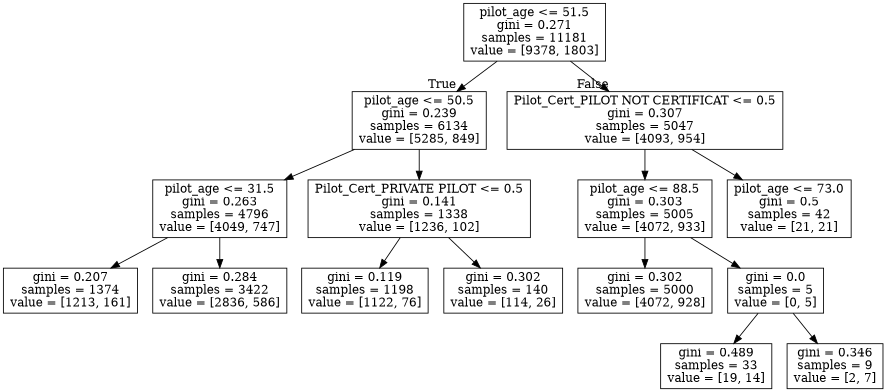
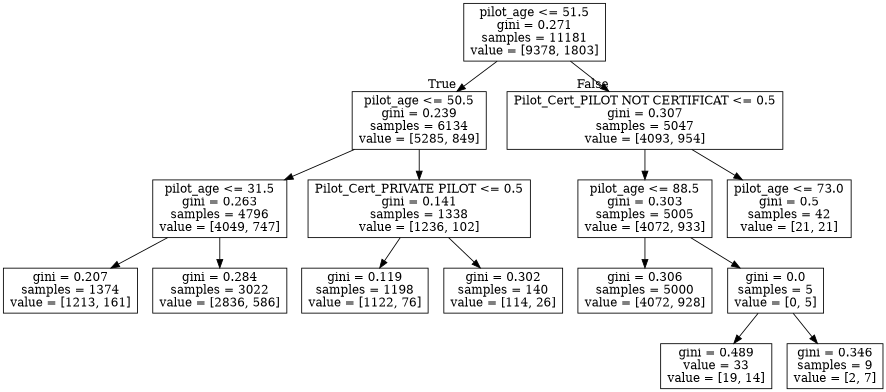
node "gini = 0.284 samples = 3422 value = [2836, 586]": label "gini = 0.284 samples = 3422 value = [2836, 586]" -> "gini = 0.284 samples = 3022 value = [2836, 586]"
node "gini = 0.302 samples = 5000 value = [4072, 928]": label "gini = 0.302 samples = 5000 value = [4072, 928]" -> "gini = 0.306 samples = 5000 value = [4072, 928]"
node "gini = 0.489 samples = 33 value = [19, 14]": label "gini = 0.489 samples = 33 value = [19, 14]" -> "gini = 0.489 value = 33 value = [19, 14]"
